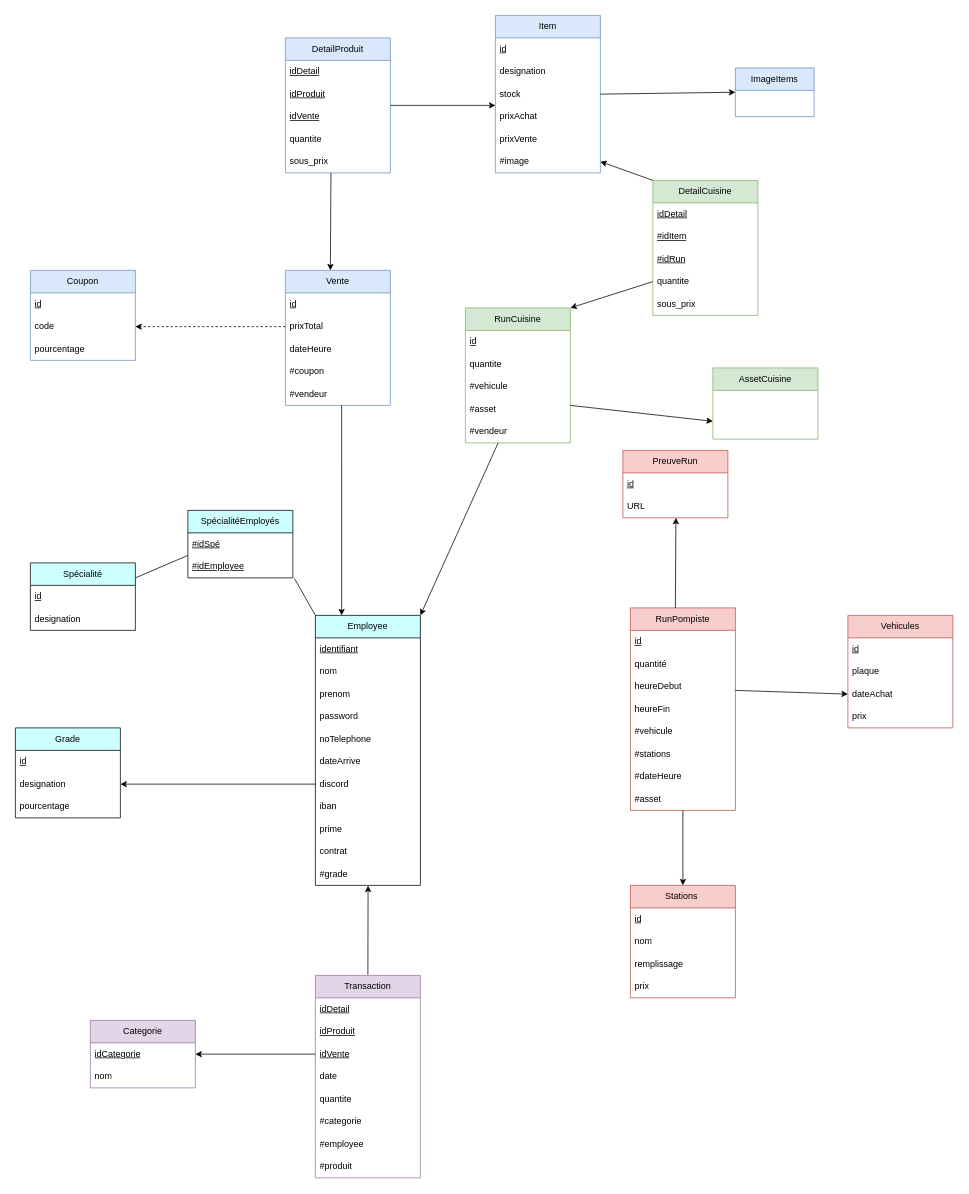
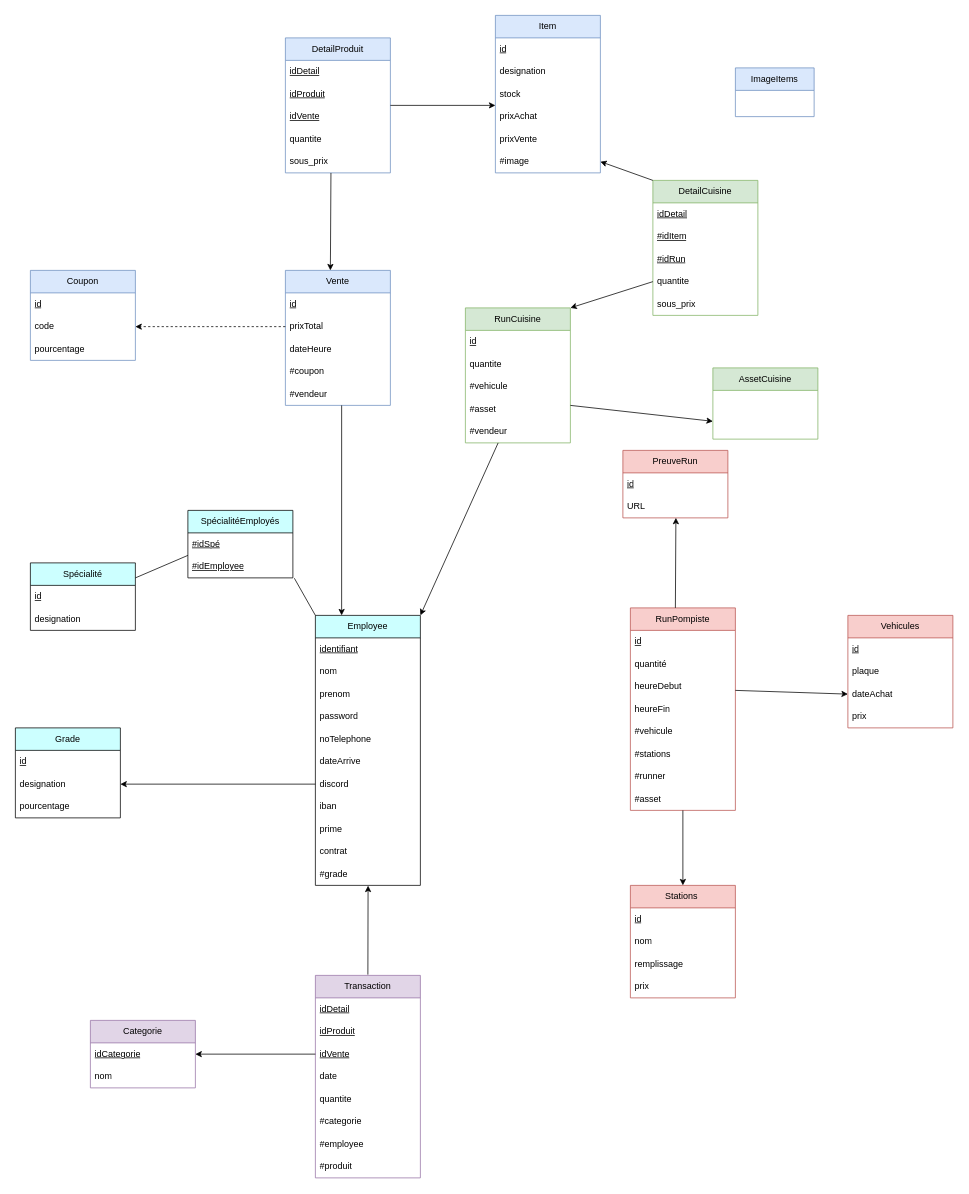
edge "stock" -> "ImageItems": removed
node "#dateHeure": label "#dateHeure" -> "#runner"
